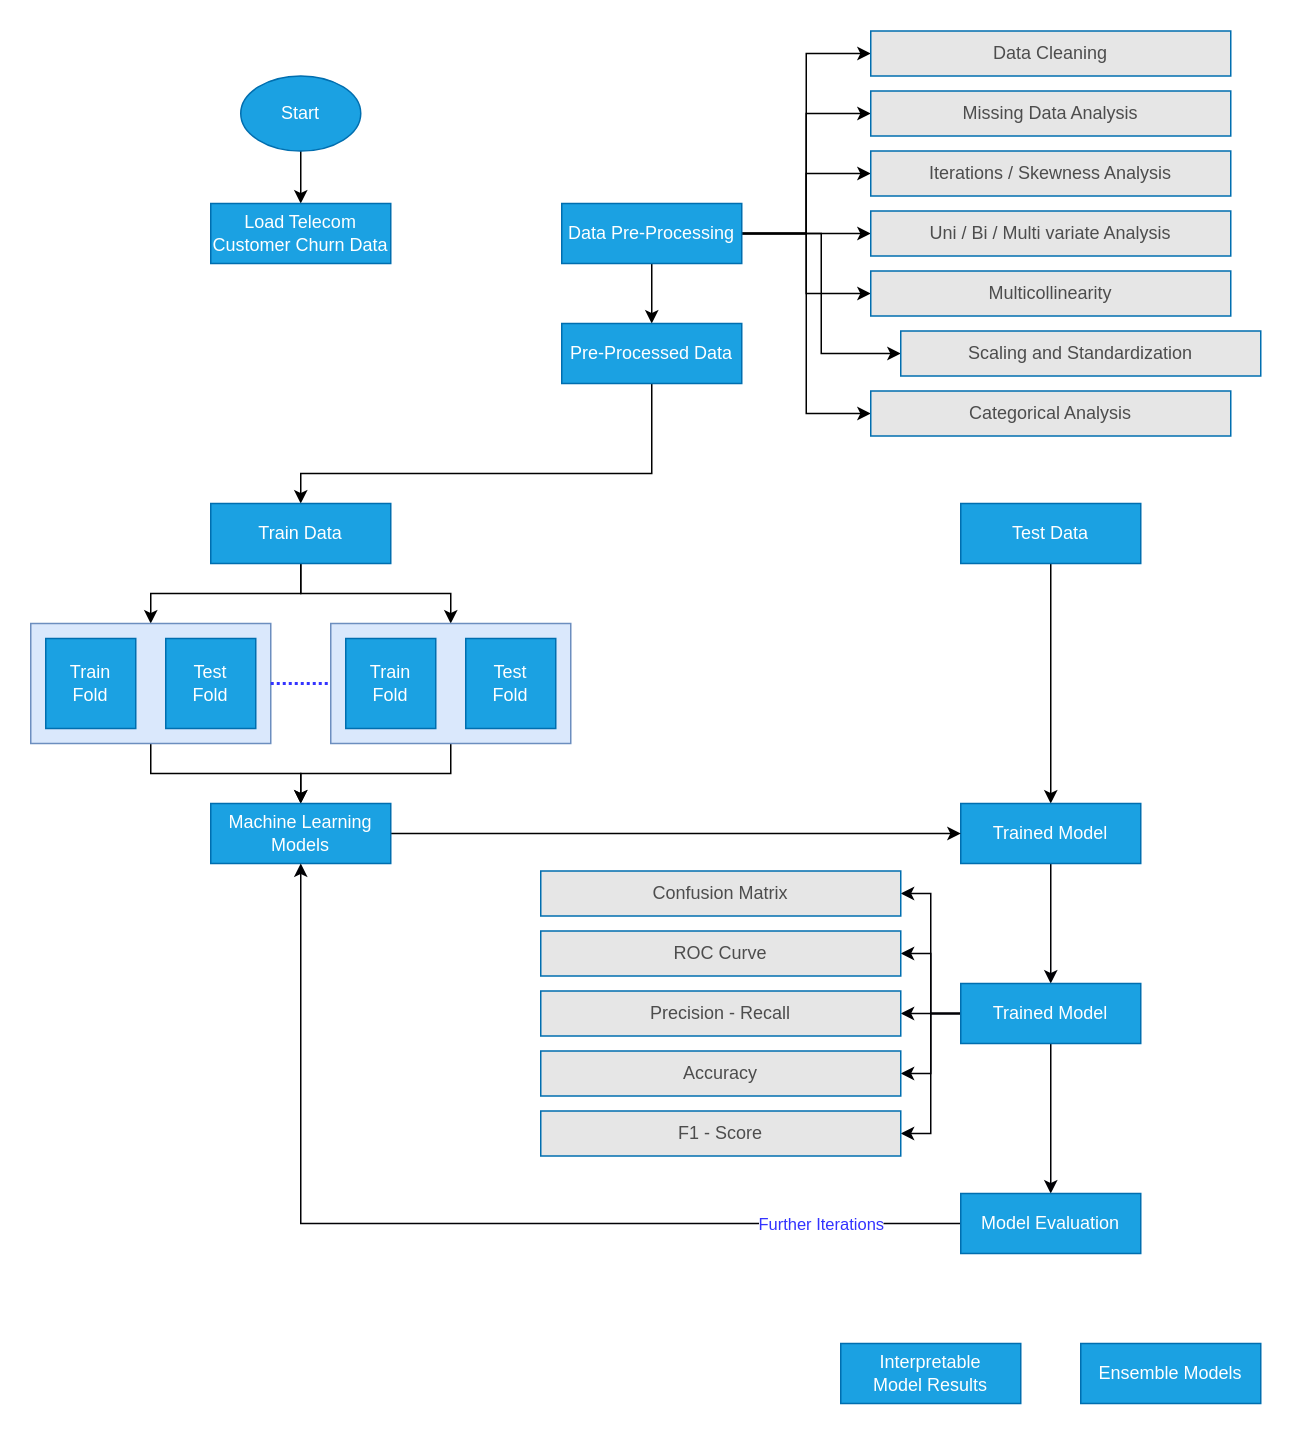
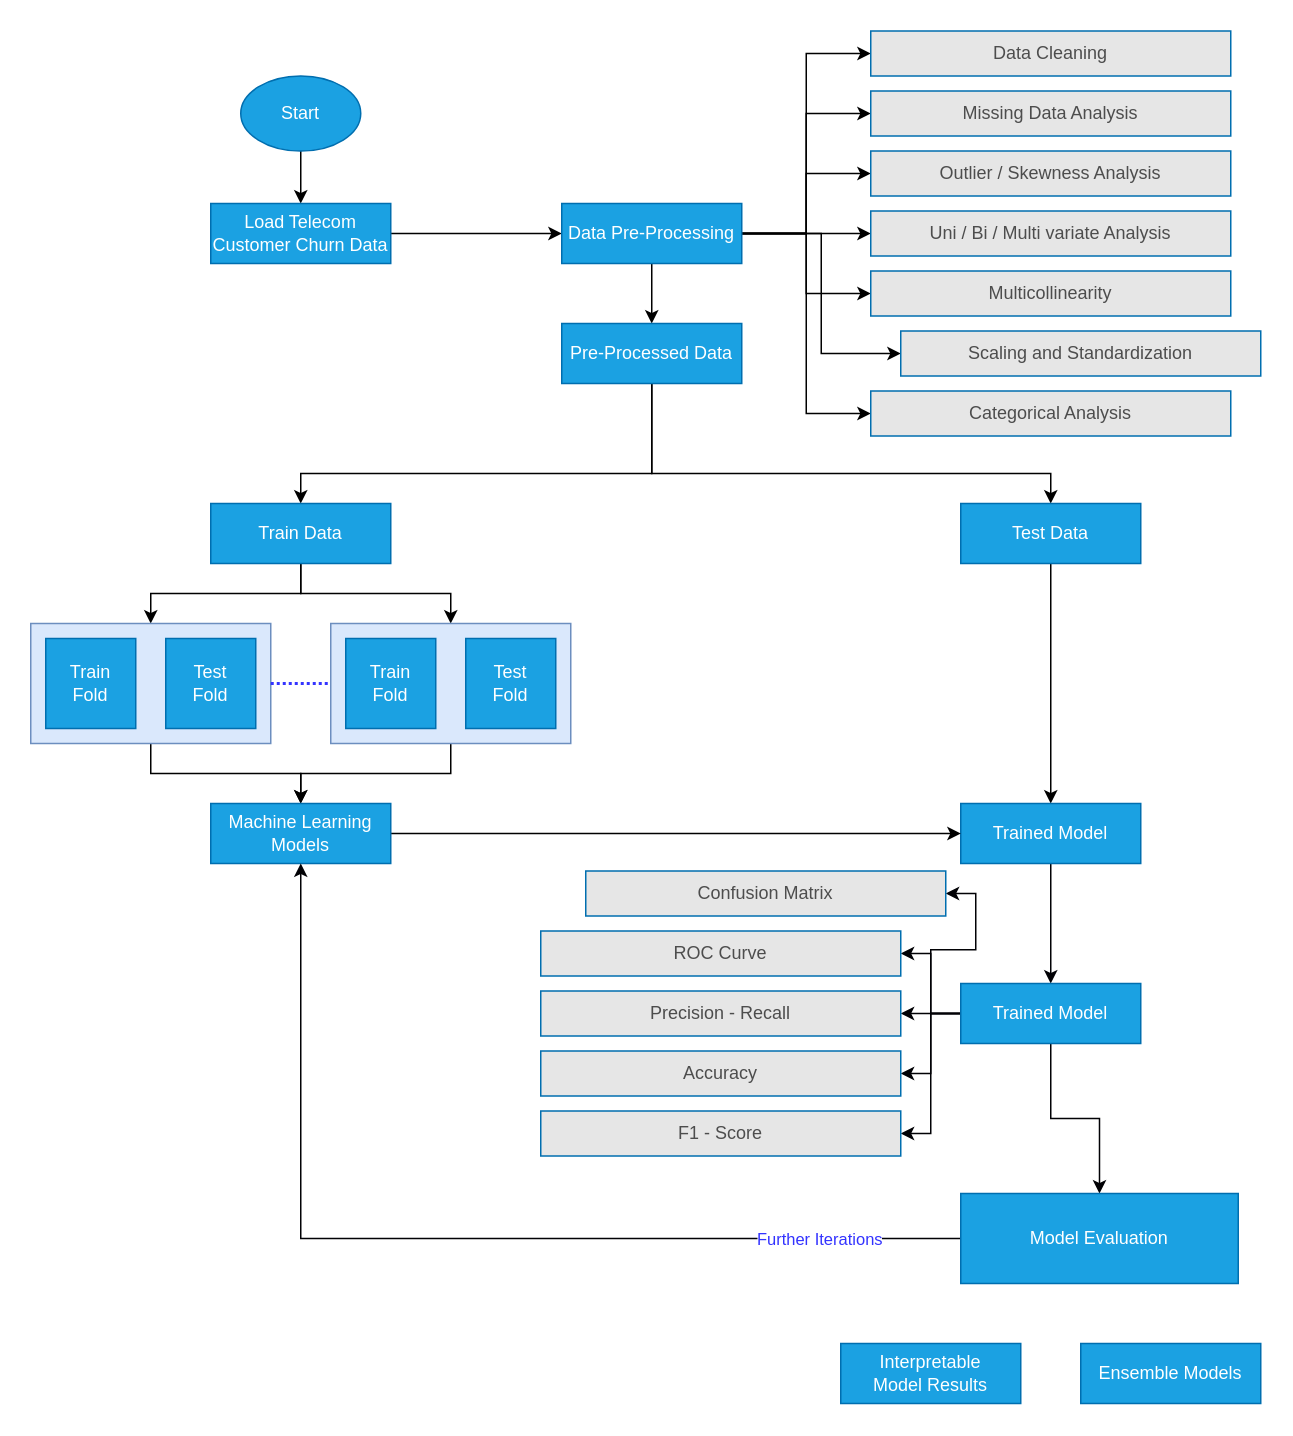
node "Iterations / Skewness Analysis": label "Iterations / Skewness Analysis" -> "Outlier / Skewness Analysis"
edge "Load Telecom Customer Churn Data" -> "Data Pre-Processing": added
edge "Pre-Processed Data" -> "Test Data": added
node "Confusion Matrix": moved (721, 893) -> (766, 893)
node "Model Evaluation": size 180x60 -> 278x90
